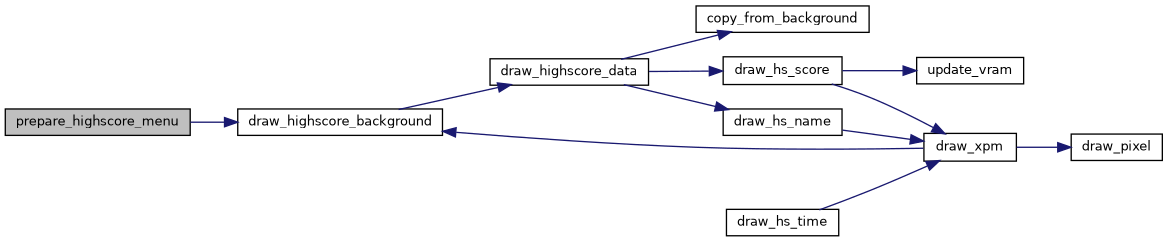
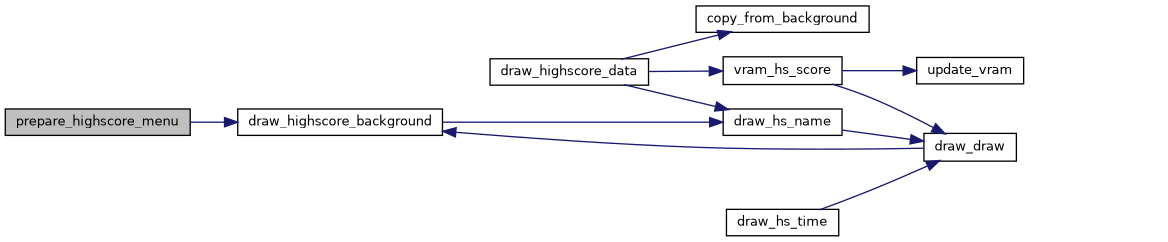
node "draw_hs_score": label "draw_hs_score" -> "vram_hs_score"
edge "draw_highscore_background" -> "draw_highscore_data": now "draw_highscore_background" -> "draw_hs_name"
node "draw_xpm": label "draw_xpm" -> "draw_draw"
node "draw_pixel": removed
